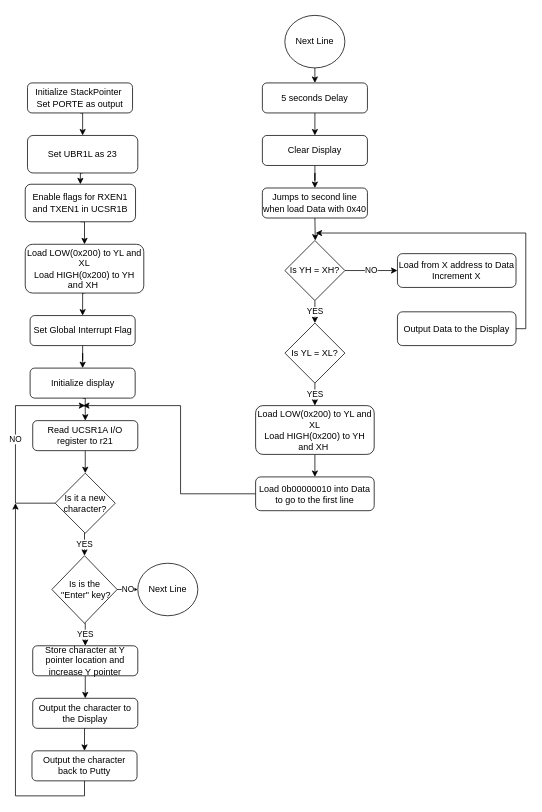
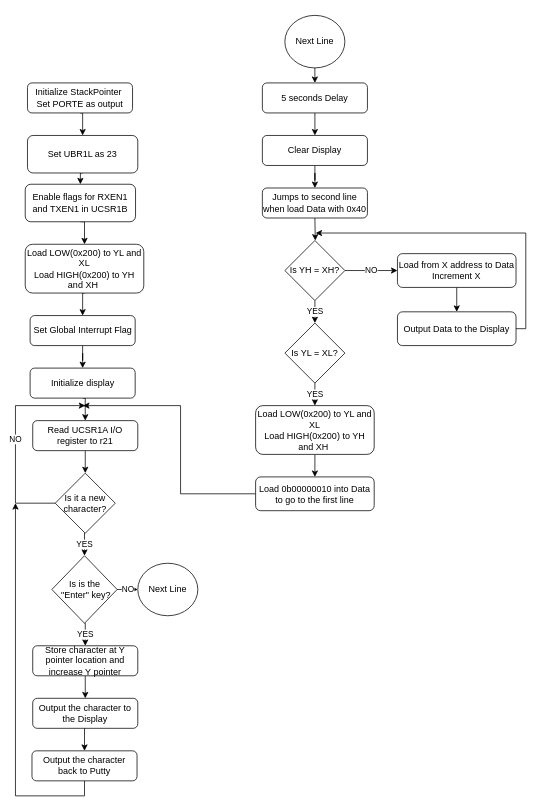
edge "Load from X address to Data Increment X" -> "Output Data to the Display": added
